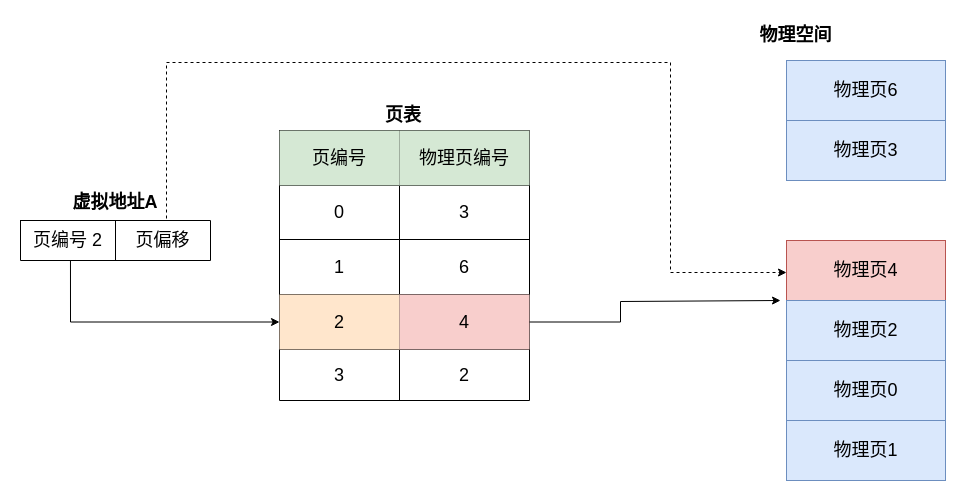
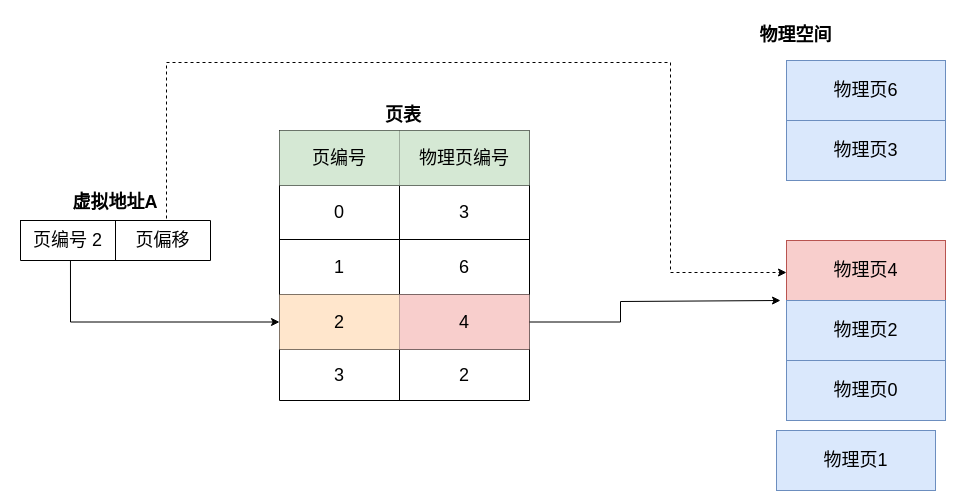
node "物理页1": moved (866, 451) -> (856, 461)
